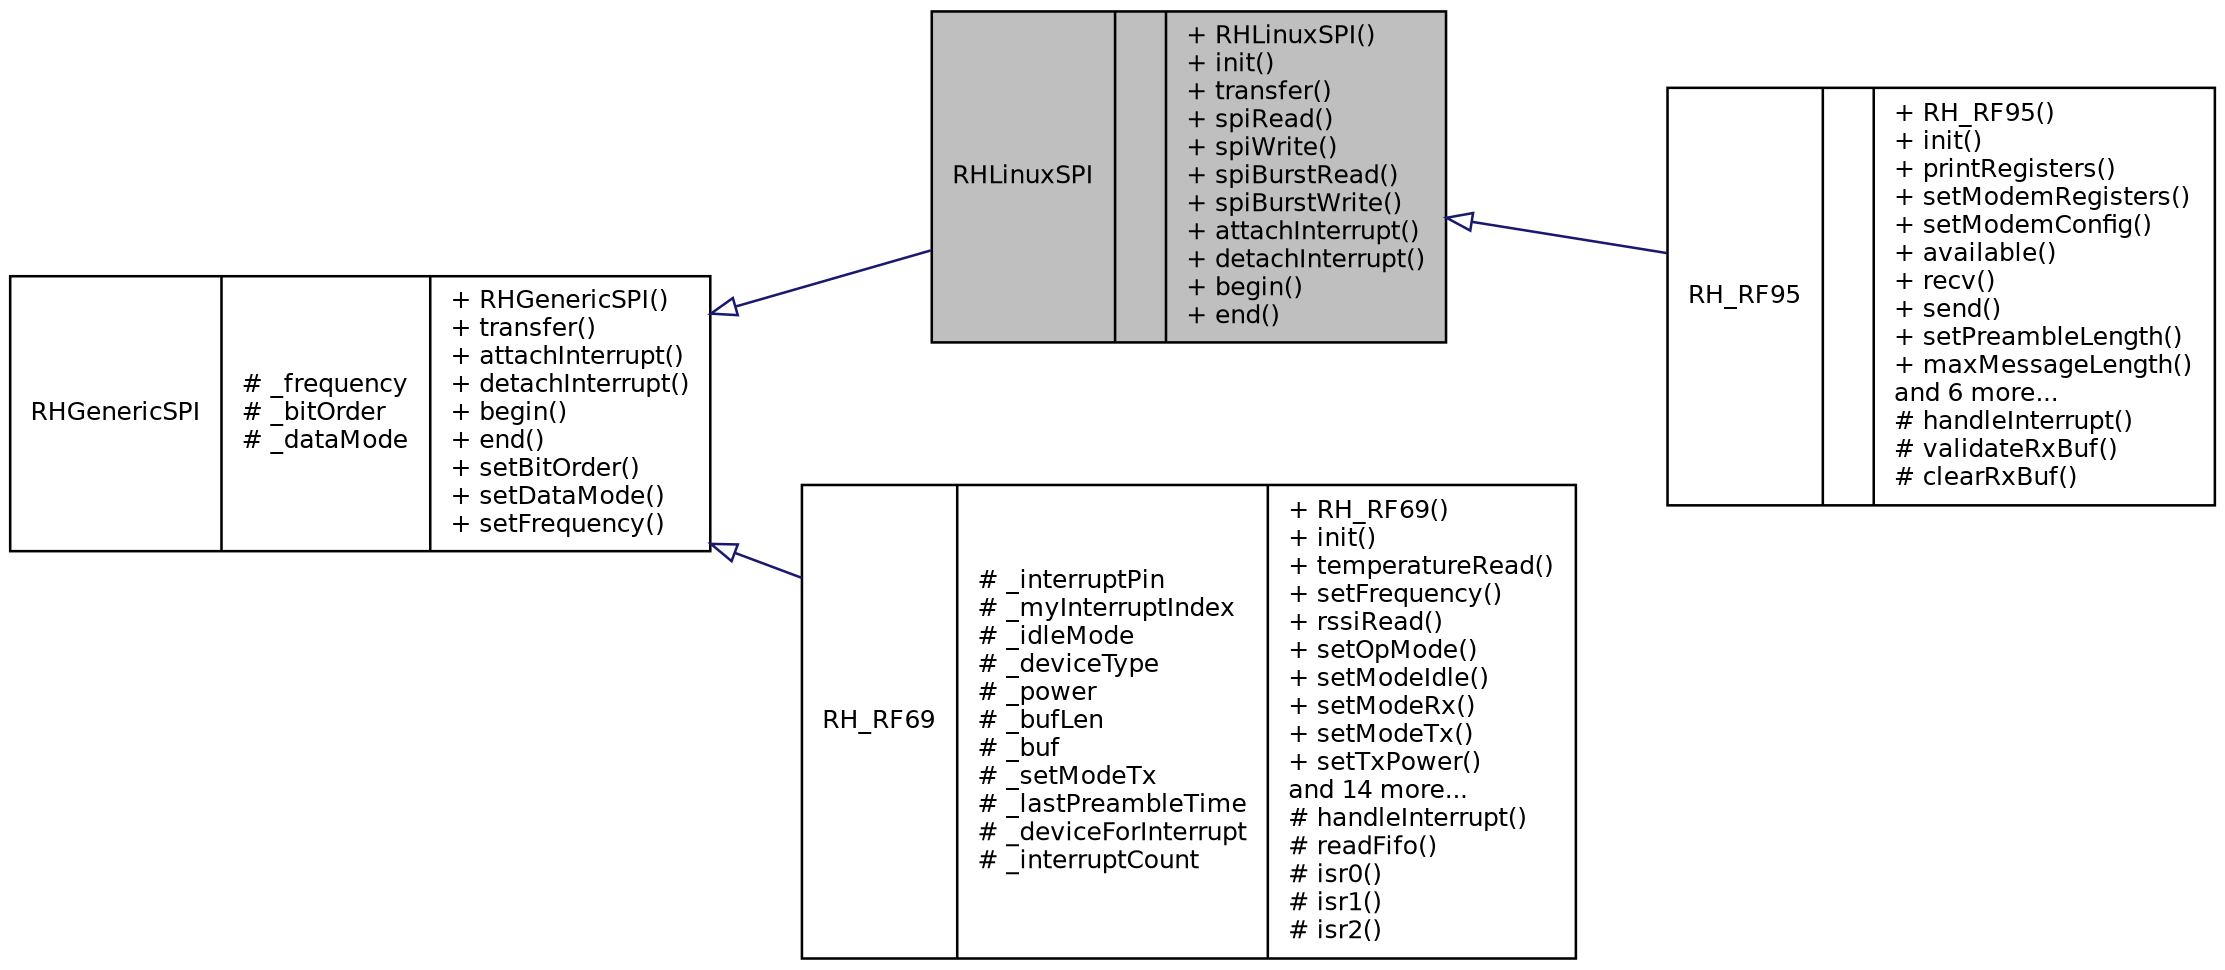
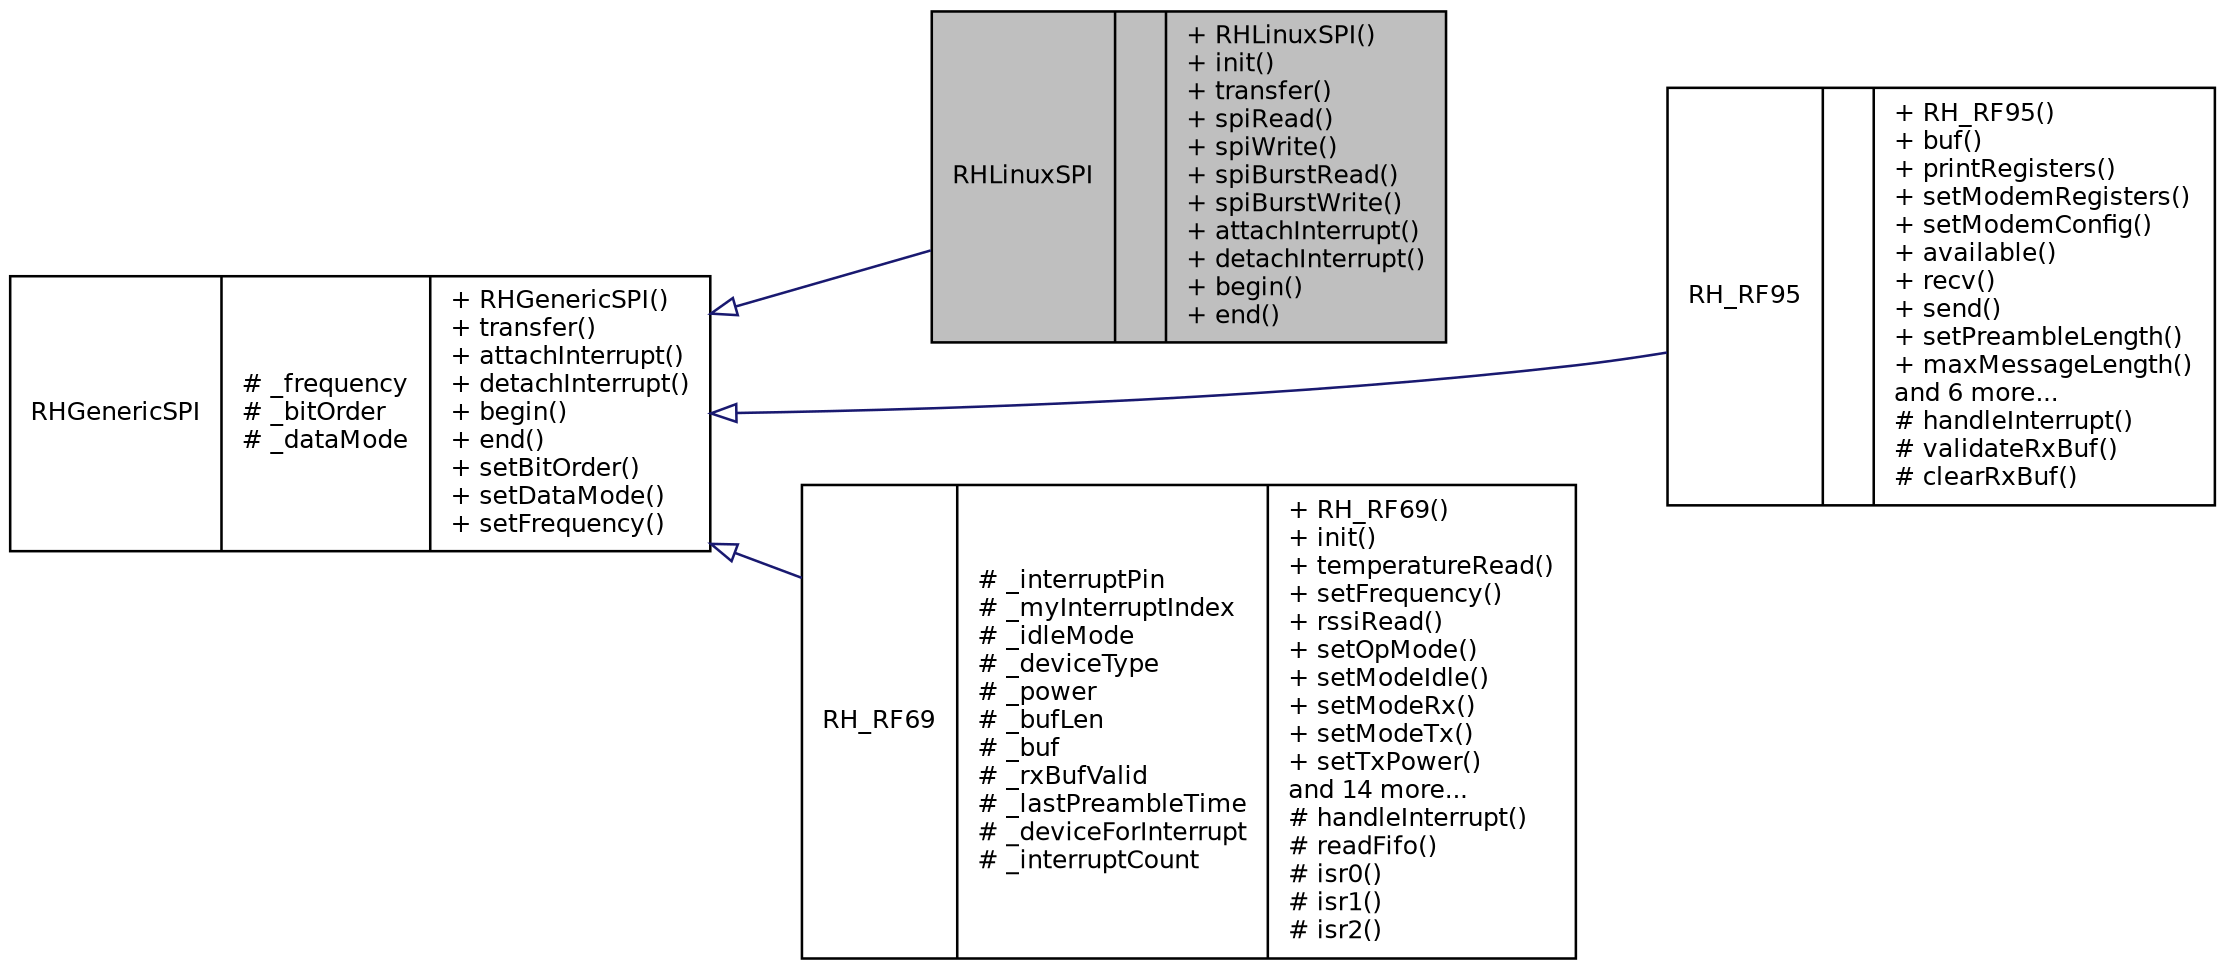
node "RH_RF95": text "+ init()" -> "+ buf()"
edge "RH_RF95" -> "RHLinuxSPI": now "RH_RF95" -> "RHGenericSPI"
node "RH_RF69": text "# _setModeTx" -> "# _rxBufValid"
